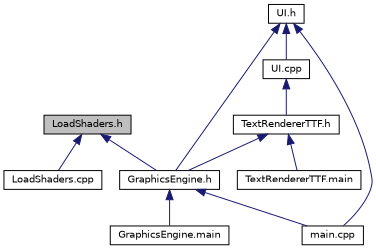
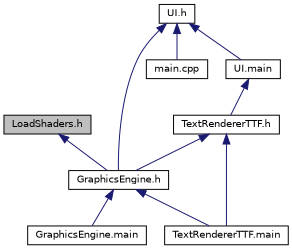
node "UI.cpp": label "UI.cpp" -> "UI.main"
node "LoadShaders.cpp": removed
edge "main.cpp" -> "GraphicsEngine.h": now "TextRendererTTF.main" -> "GraphicsEngine.h"
